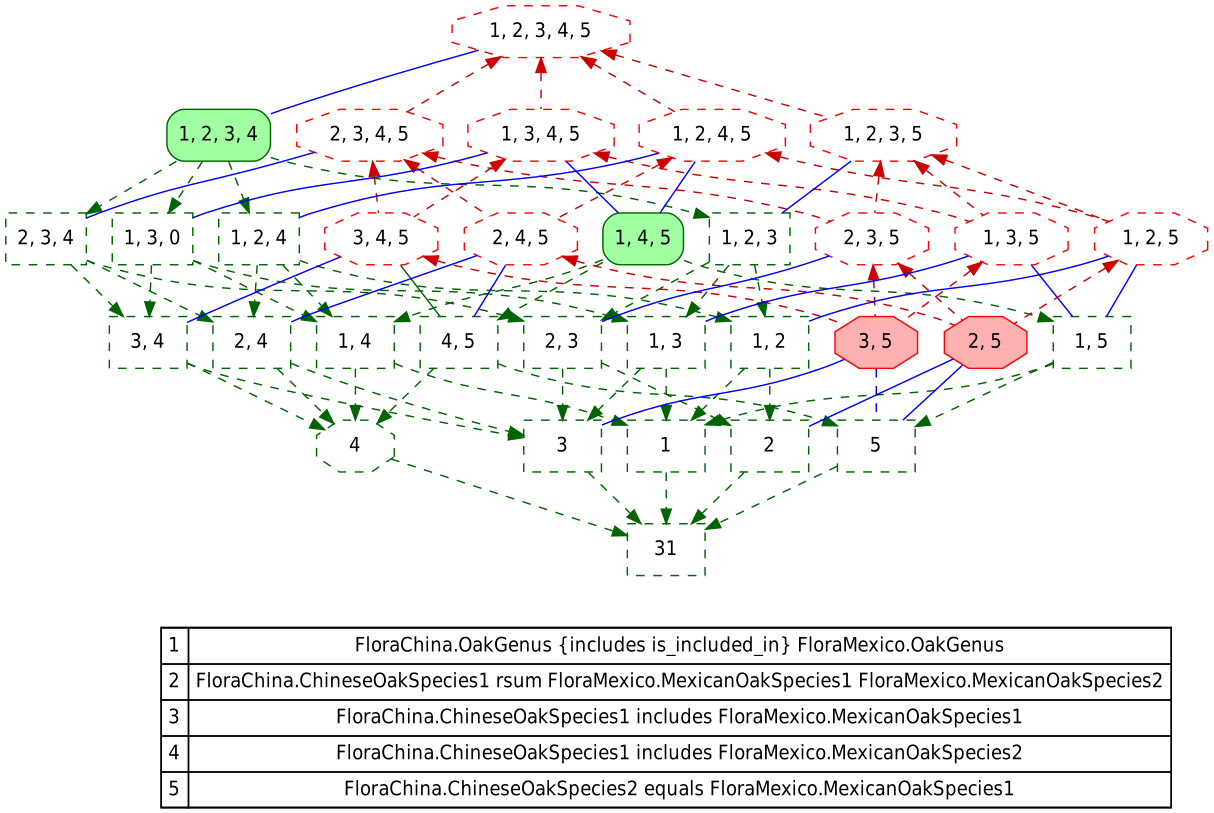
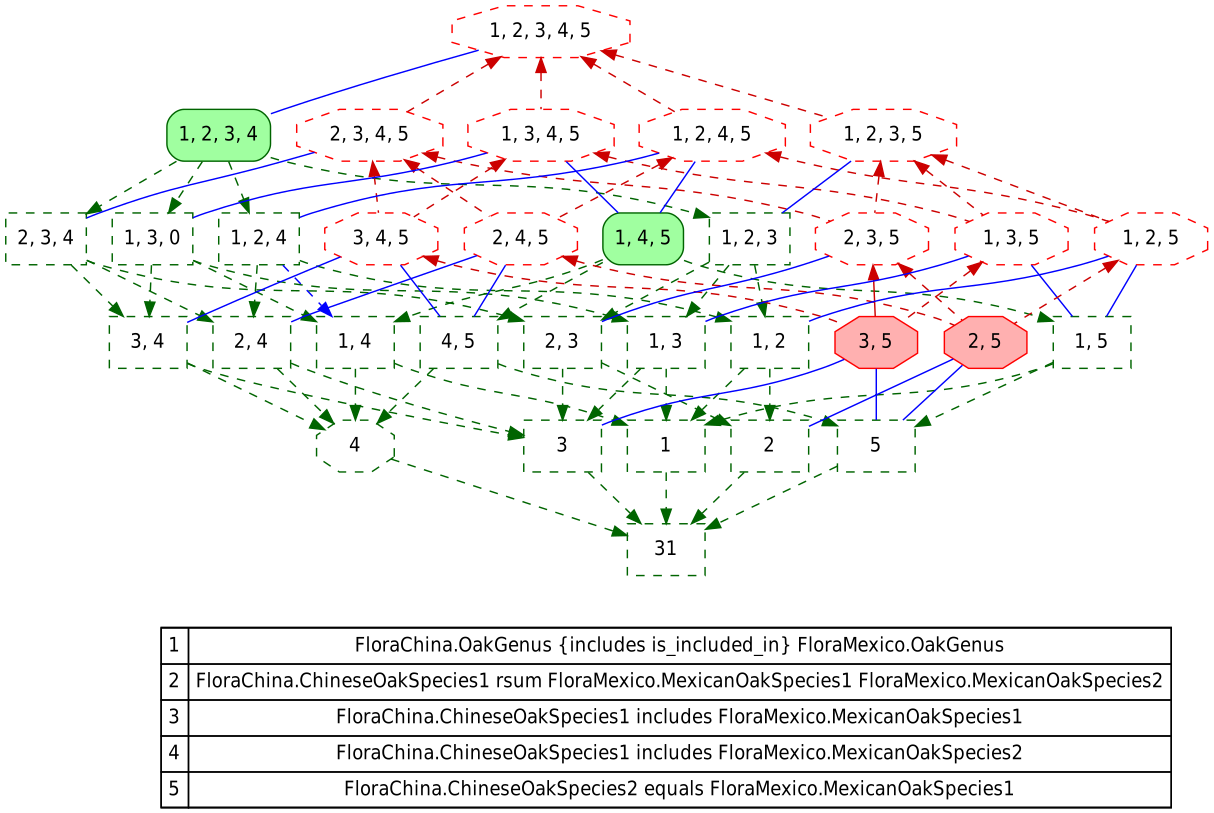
edge "1, 2, 4" -> "1, 4": color #006400 -> #0000ff
edge "3, 4, 5" -- "4, 5": color #006400 -> #0000ff
edge "3, 5" -> "2, 3, 5": style dashed -> filled
edge "3, 5" -- "5": style dashed -> filled
